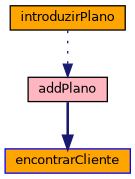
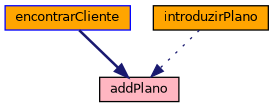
edge "addPlano" -> "encontrarCliente": reversed
